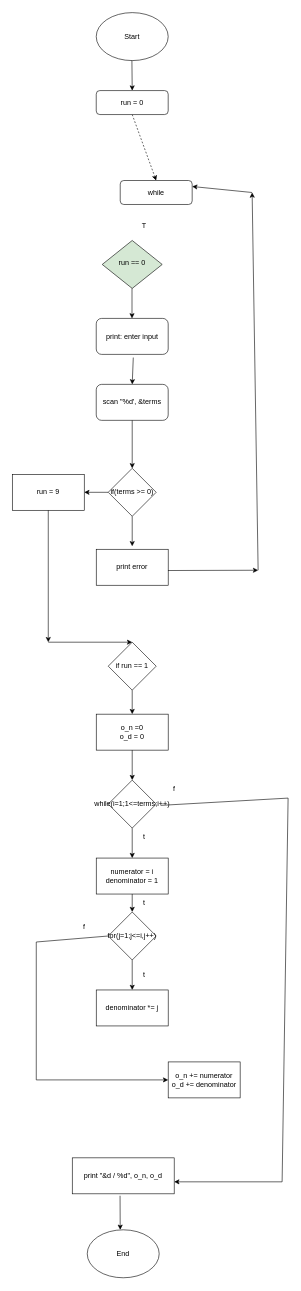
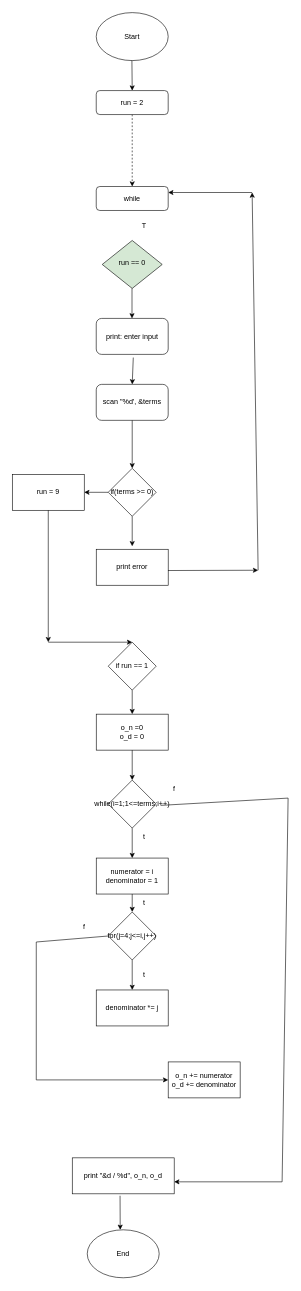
node "run = 0": label "run = 0" -> "run = 2"
node "while": moved (156, 192) -> (132, 198)
node "for(j=1;j<=i,j++)": label "for(j=1;j<=i,j++)" -> "for(j=4;j<=i,j++)"
